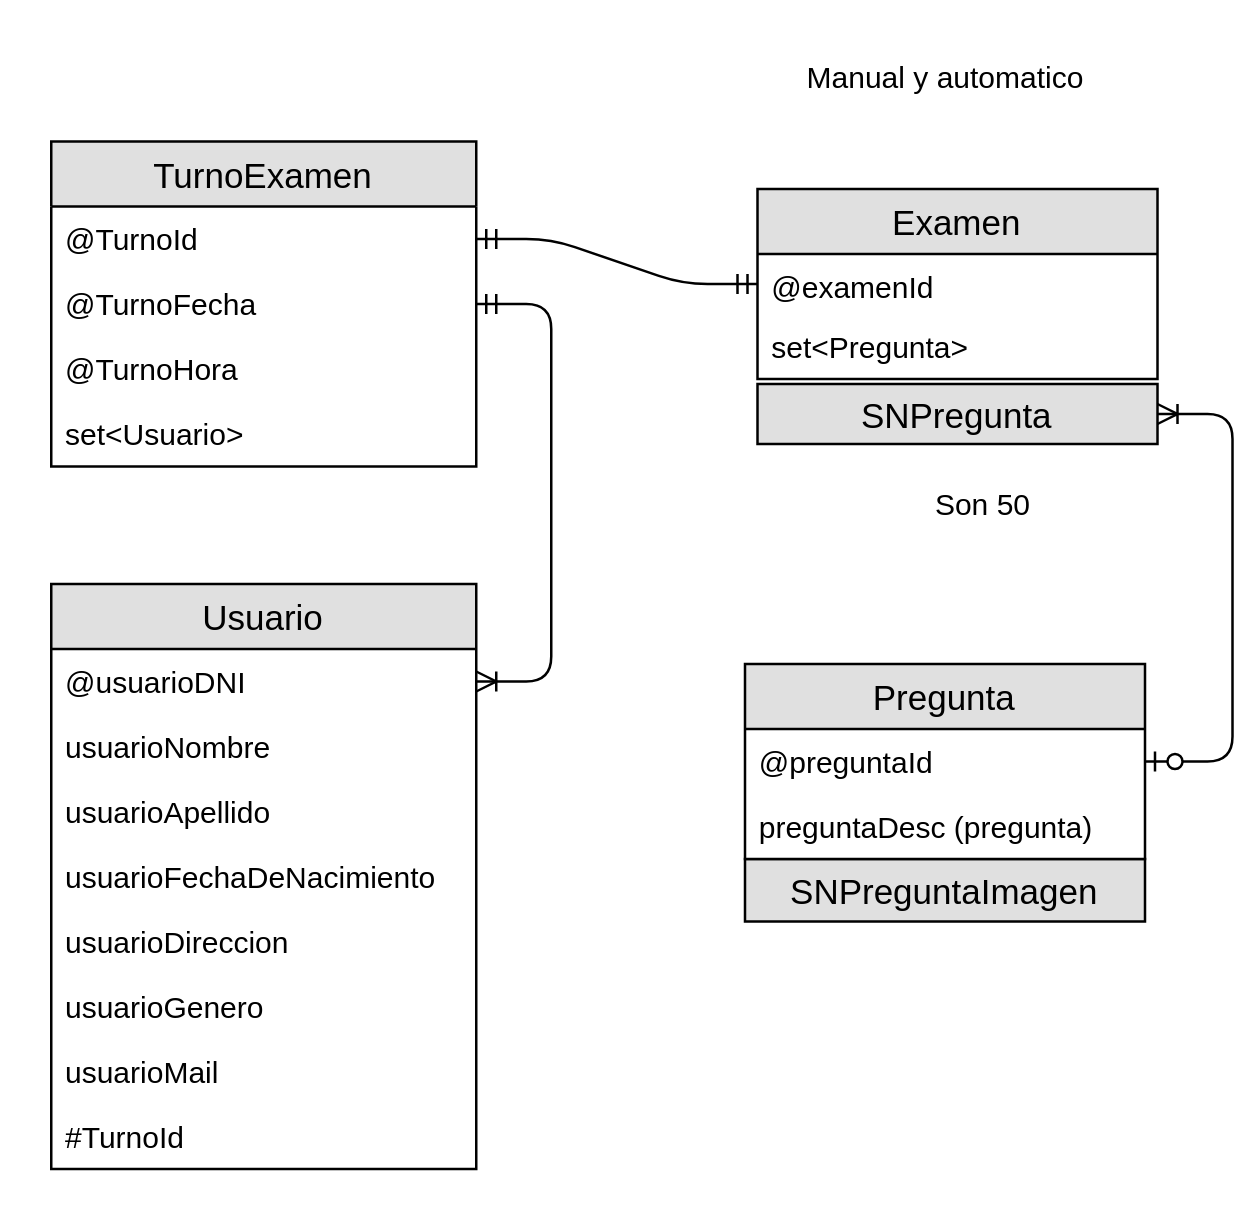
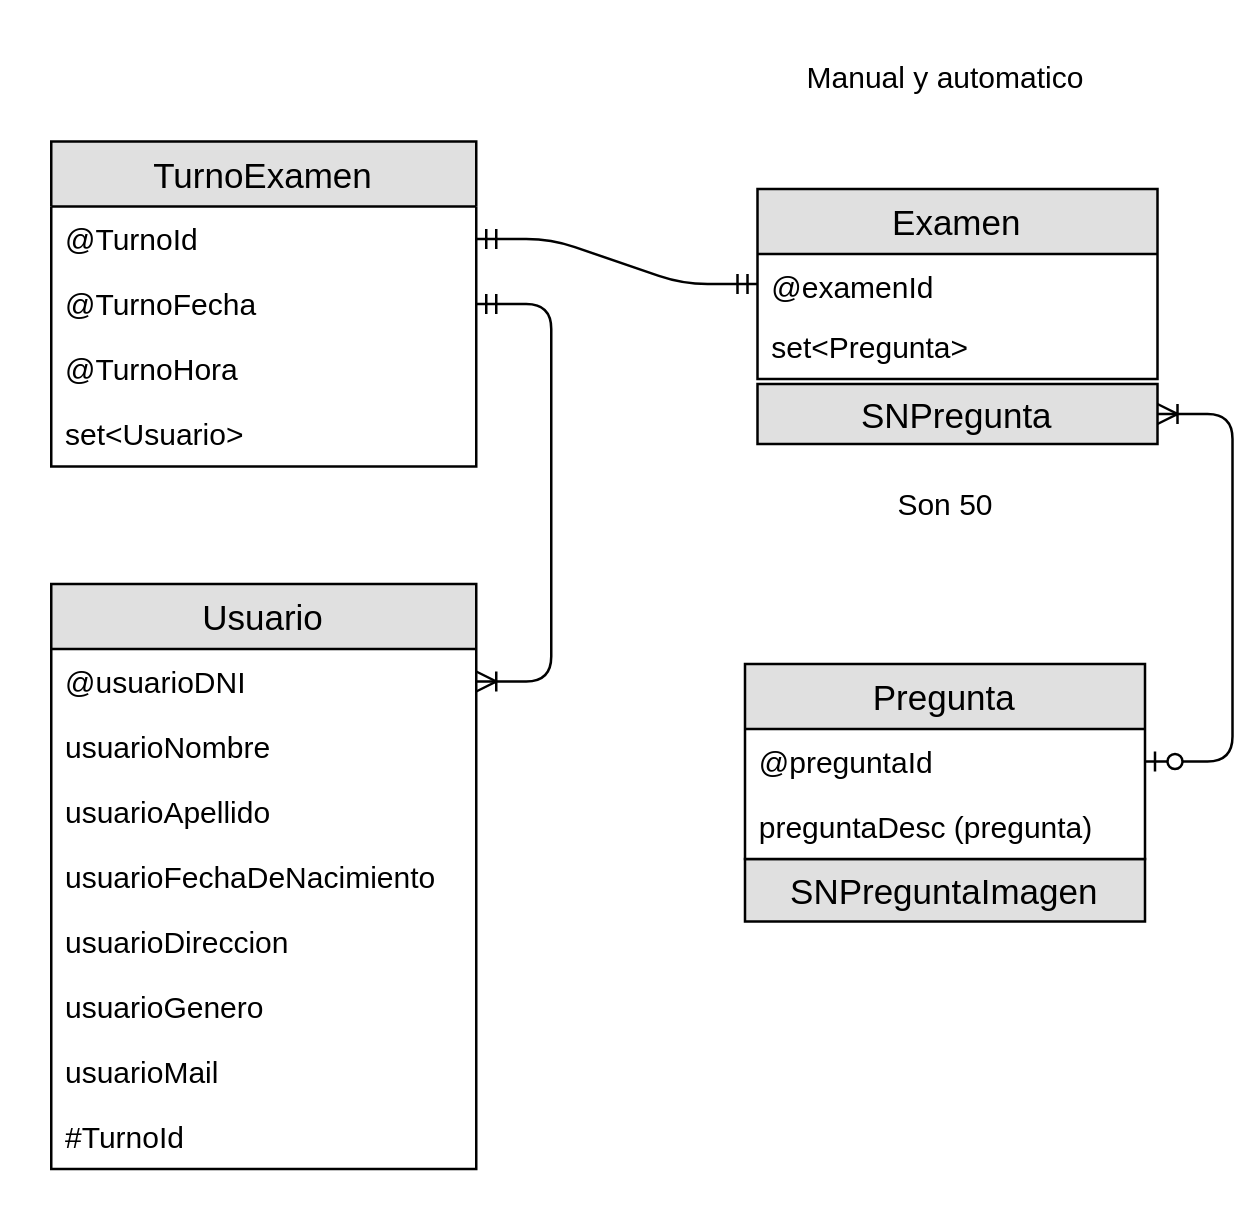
node "Son 50": moved (983, 506) -> (945, 506)
